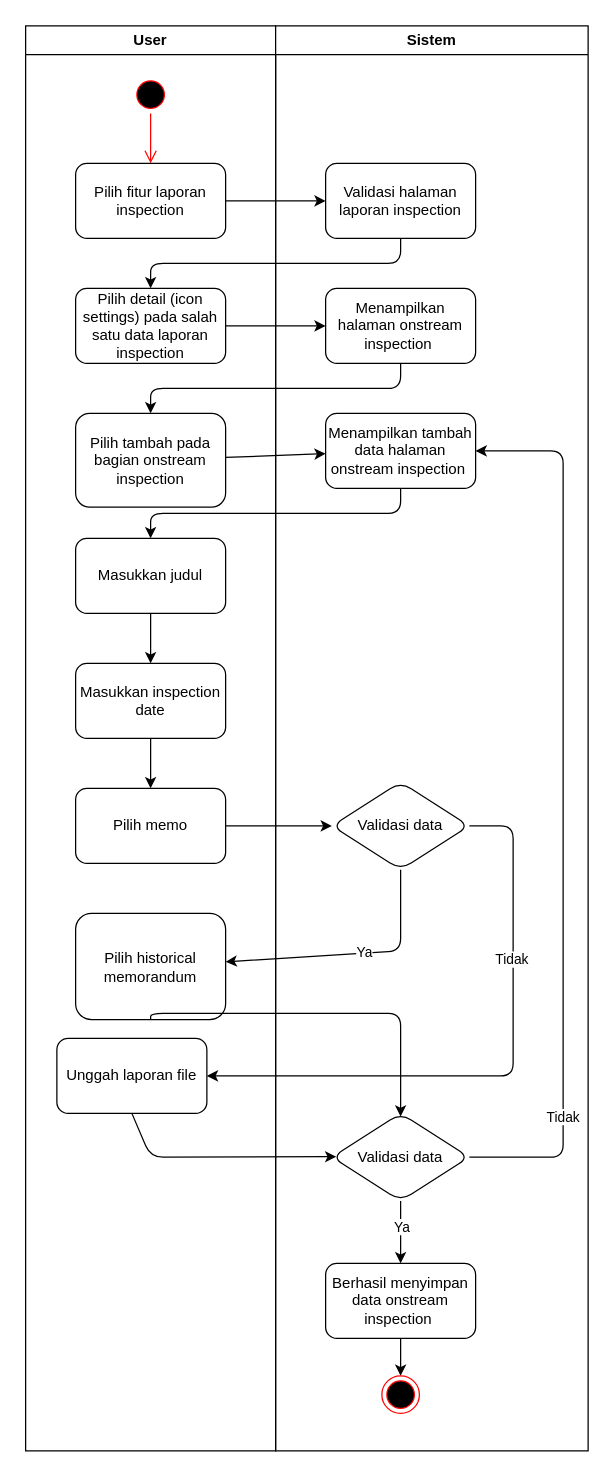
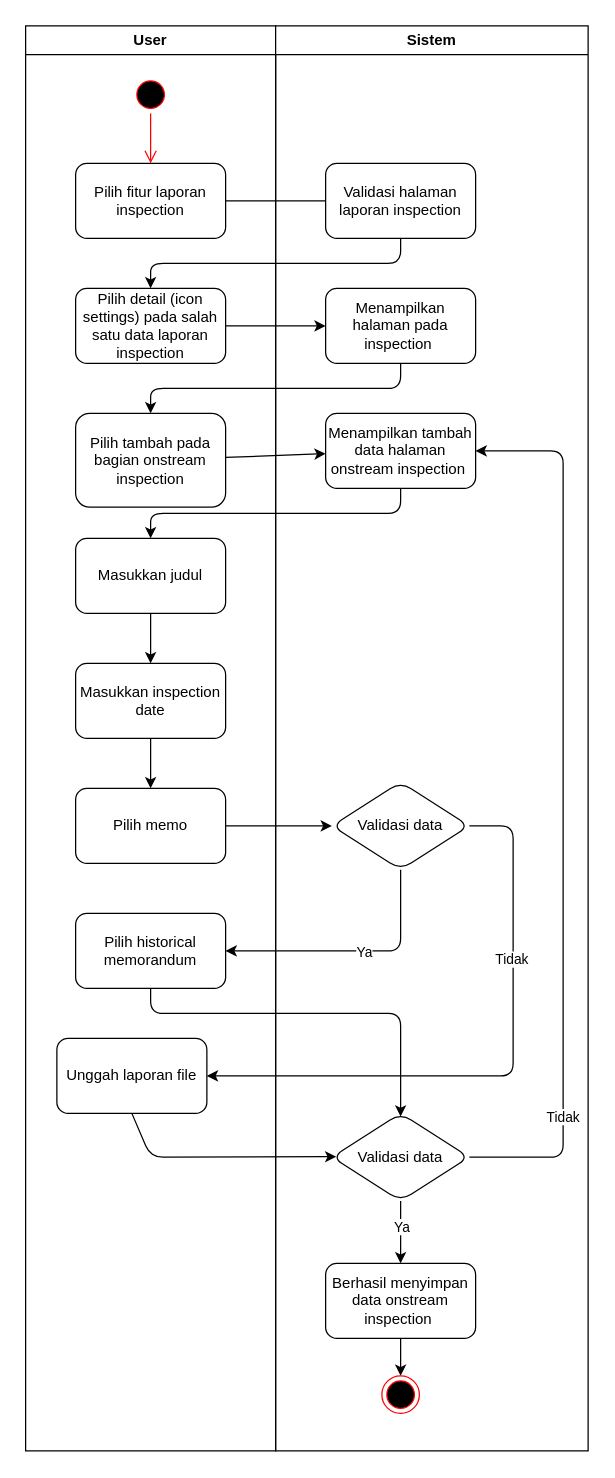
edge "Pilih fitur laporan inspection" -> "Validasi halaman laporan inspection": arrowhead classic -> none
node "Menampilkan halaman onstream inspection": label "Menampilkan halaman onstream inspection" -> "Menampilkan halaman pada inspection"
node "Pilih historical memorandum": size 150x106 -> 150x75
